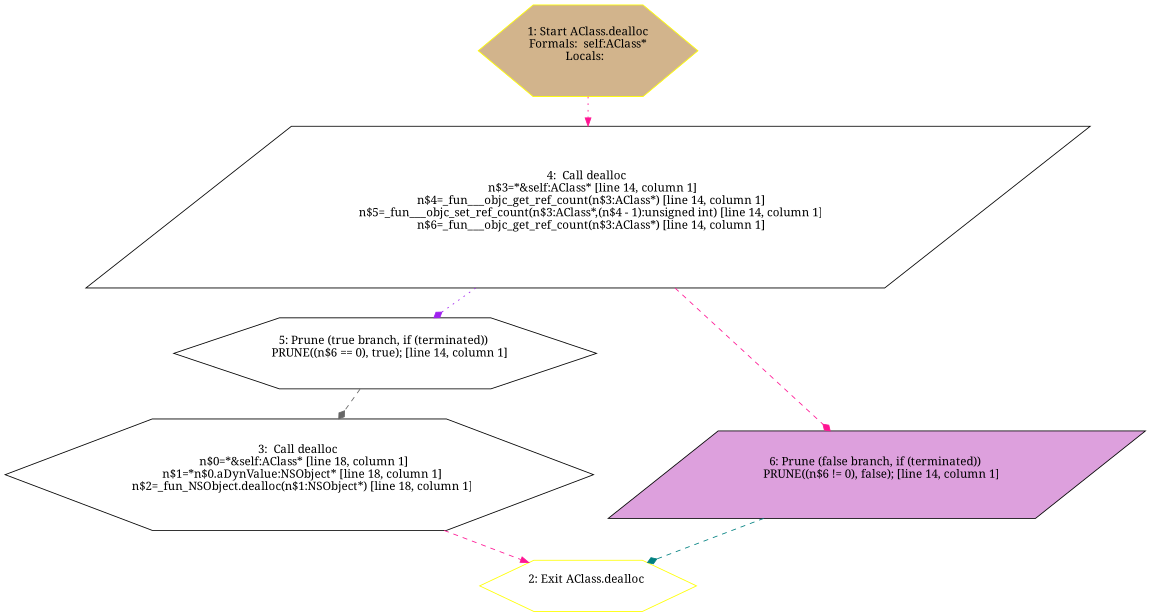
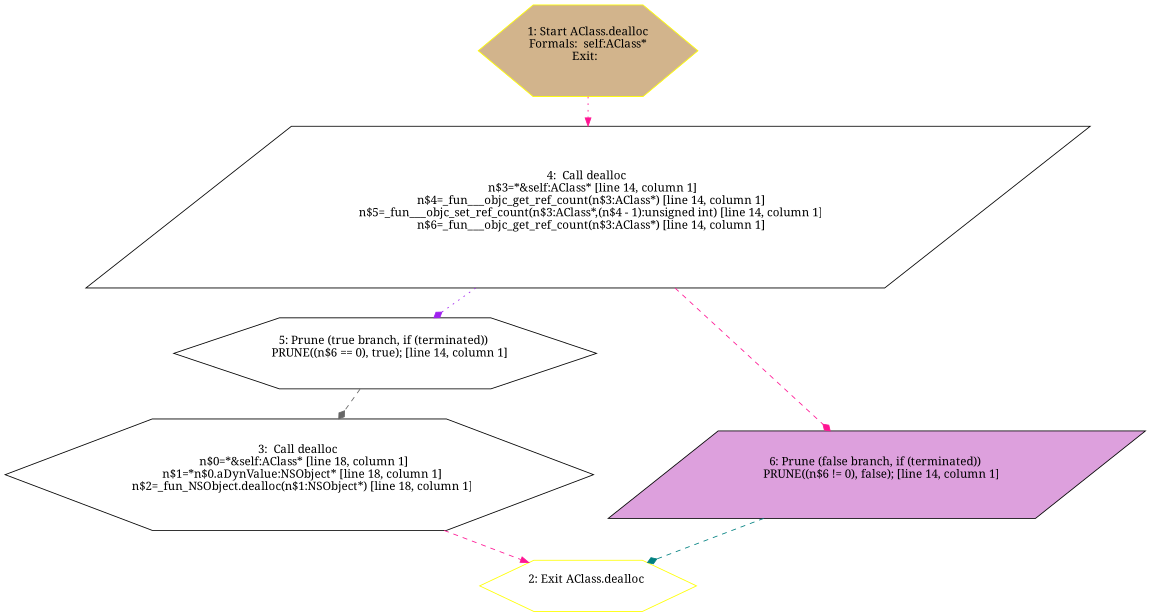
node "1: Start AClass.dealloc Formals:  self:AClass* Locals:": label "1: Start AClass.dealloc Formals:  self:AClass* Locals:" -> "1: Start AClass.dealloc Formals:  self:AClass* Exit:"
